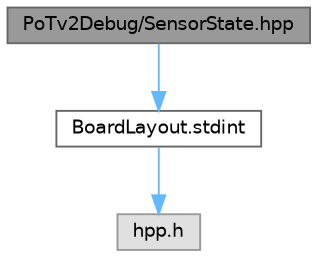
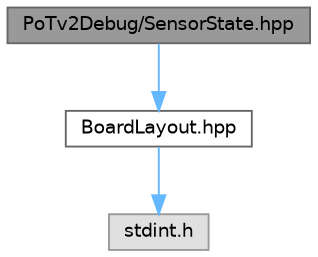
node "BoardLayout.stdint": label "BoardLayout.stdint" -> "BoardLayout.hpp"
node "hpp.h": label "hpp.h" -> "stdint.h"
